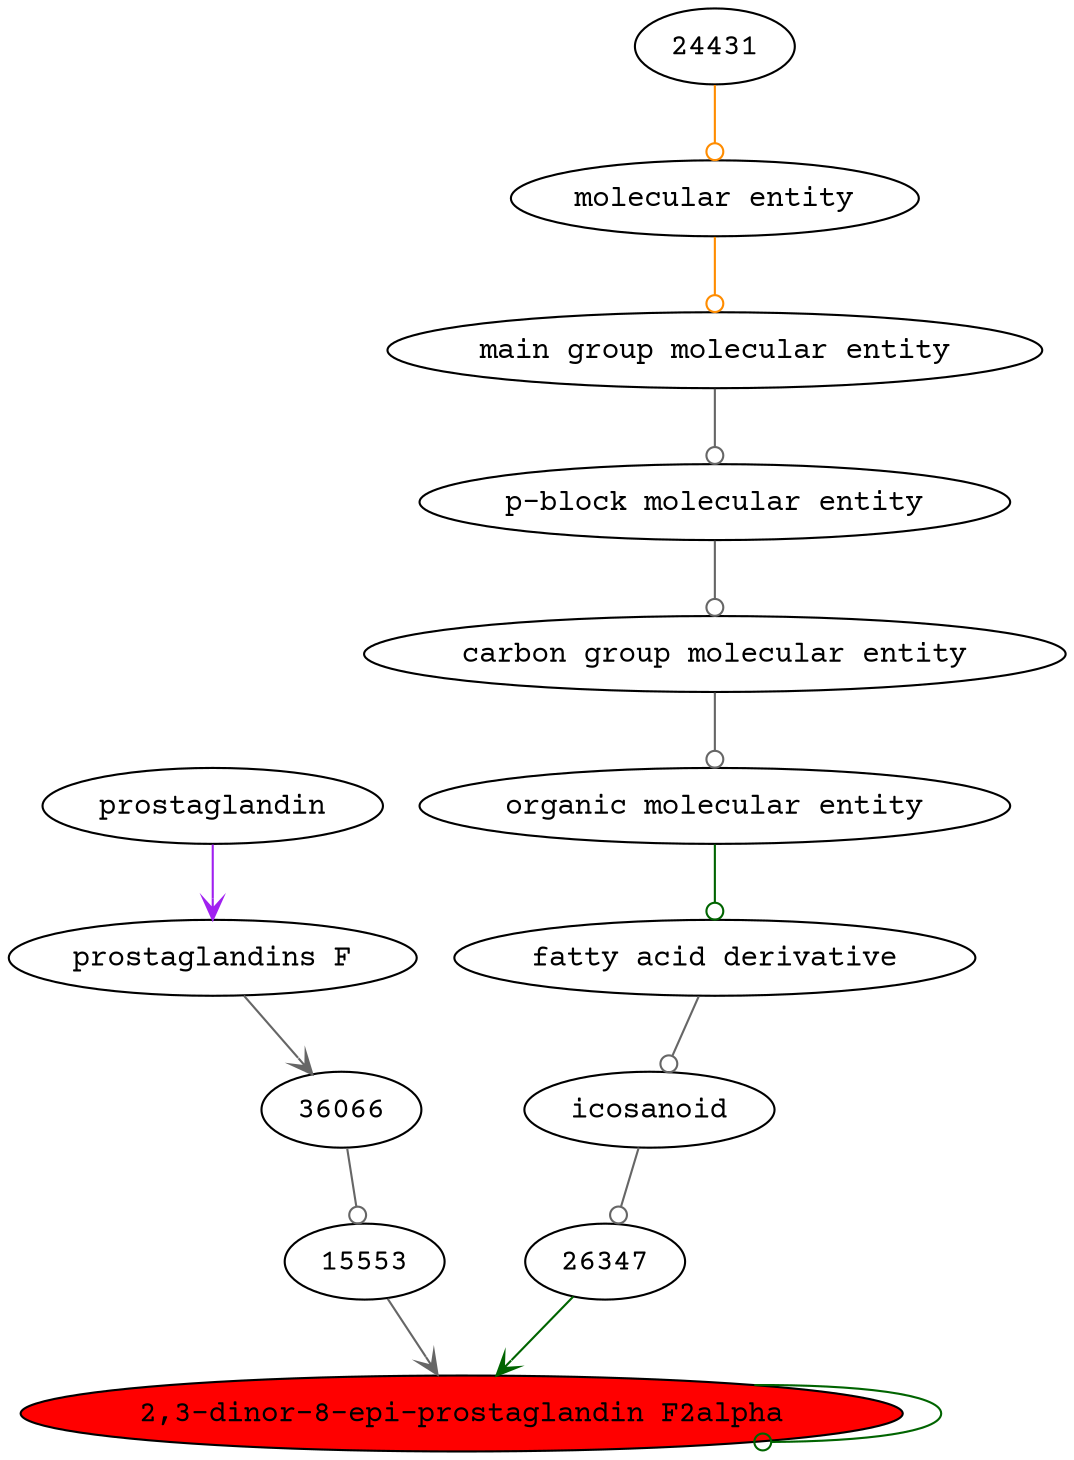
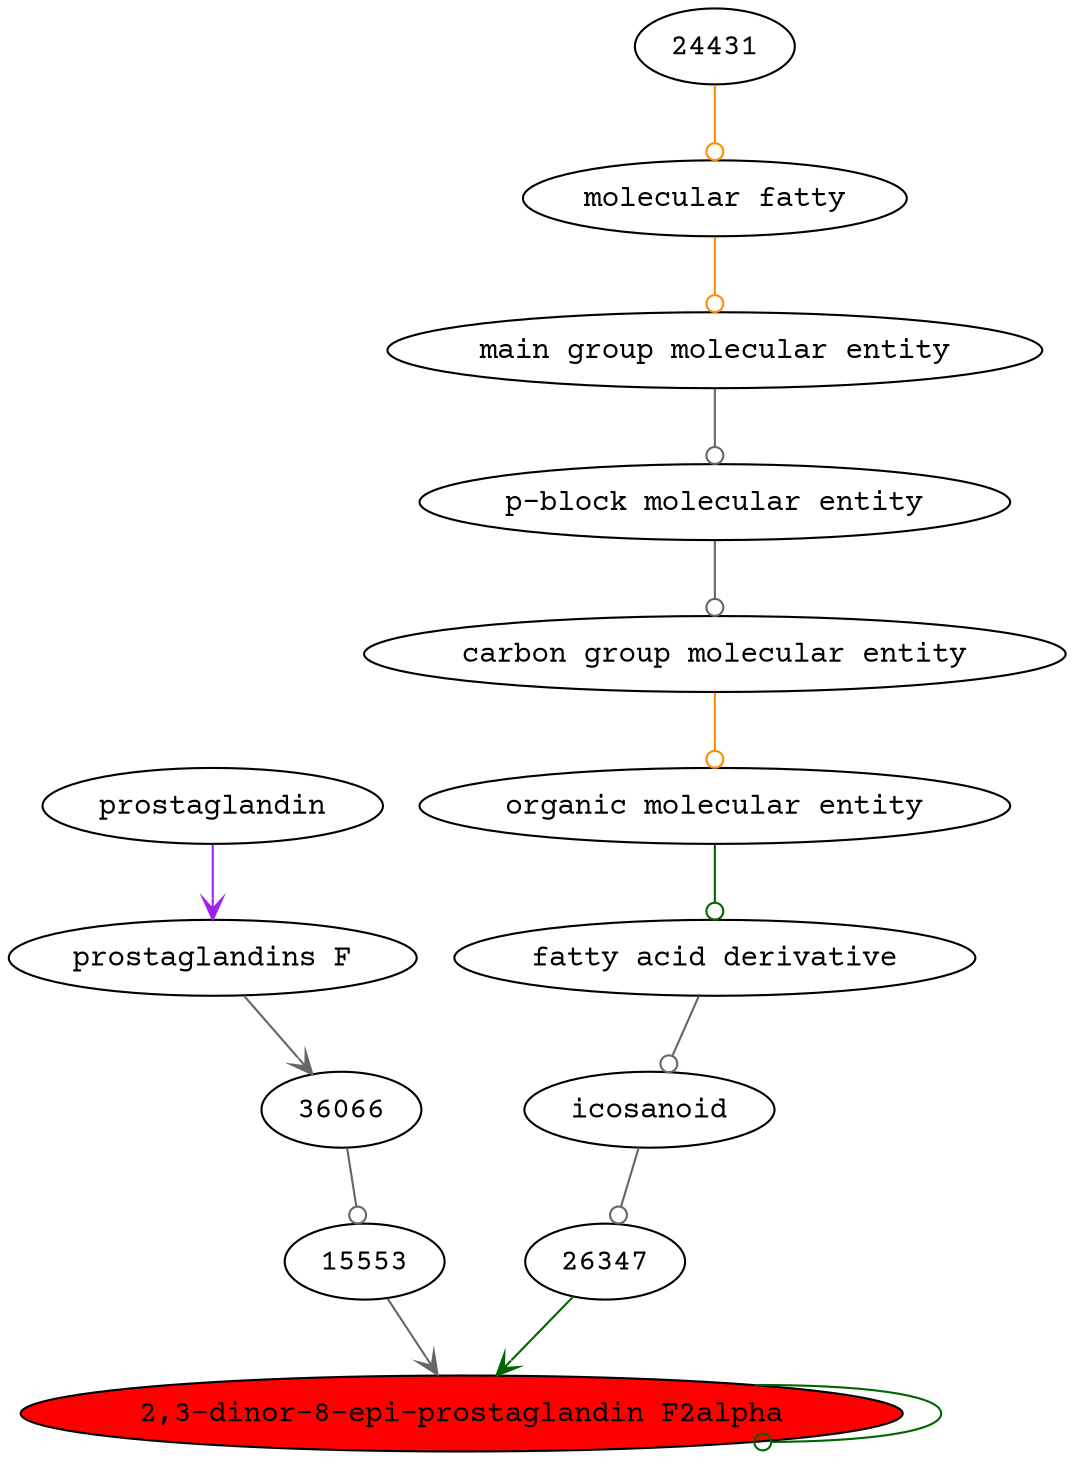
node "molecular entity": label "molecular entity" -> "molecular fatty"
edge "carbon group molecular entity" -> "organic molecular entity": color gray40 -> darkorange
